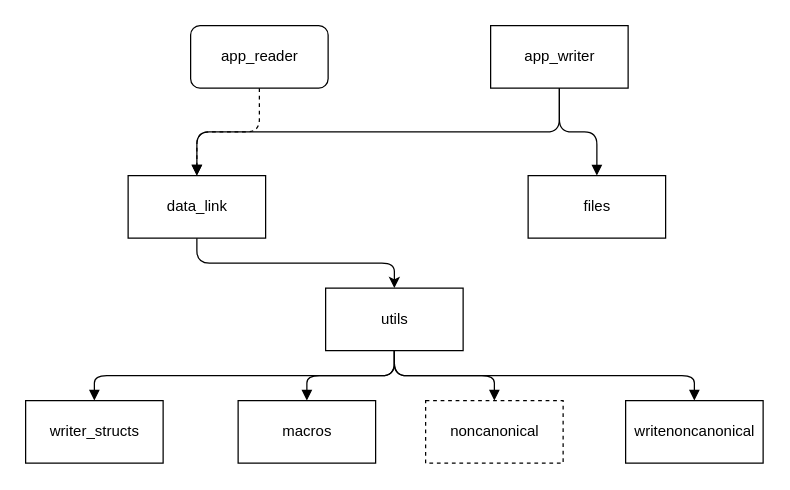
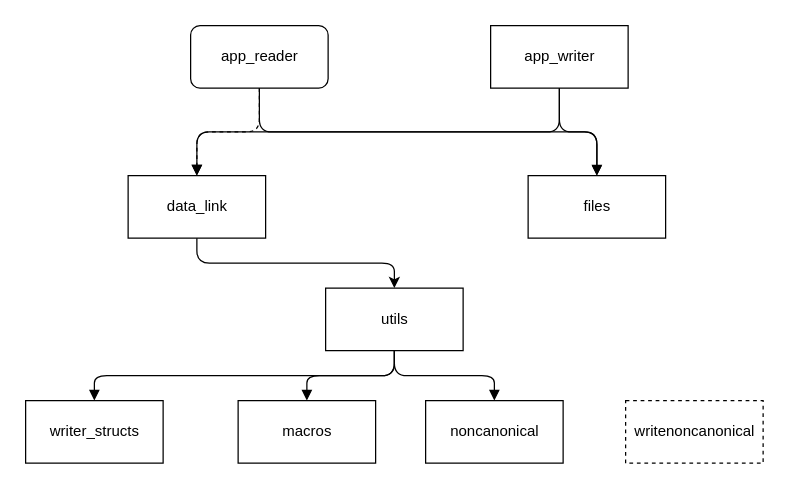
edge "app_writer" -> "files": arrowhead block -> open
edge "app_reader" -> "files": added
edge "utils" -> "writenoncanonical": removed
node "noncanonical": style dashed -> solid
node "writenoncanonical": style solid -> dashed
